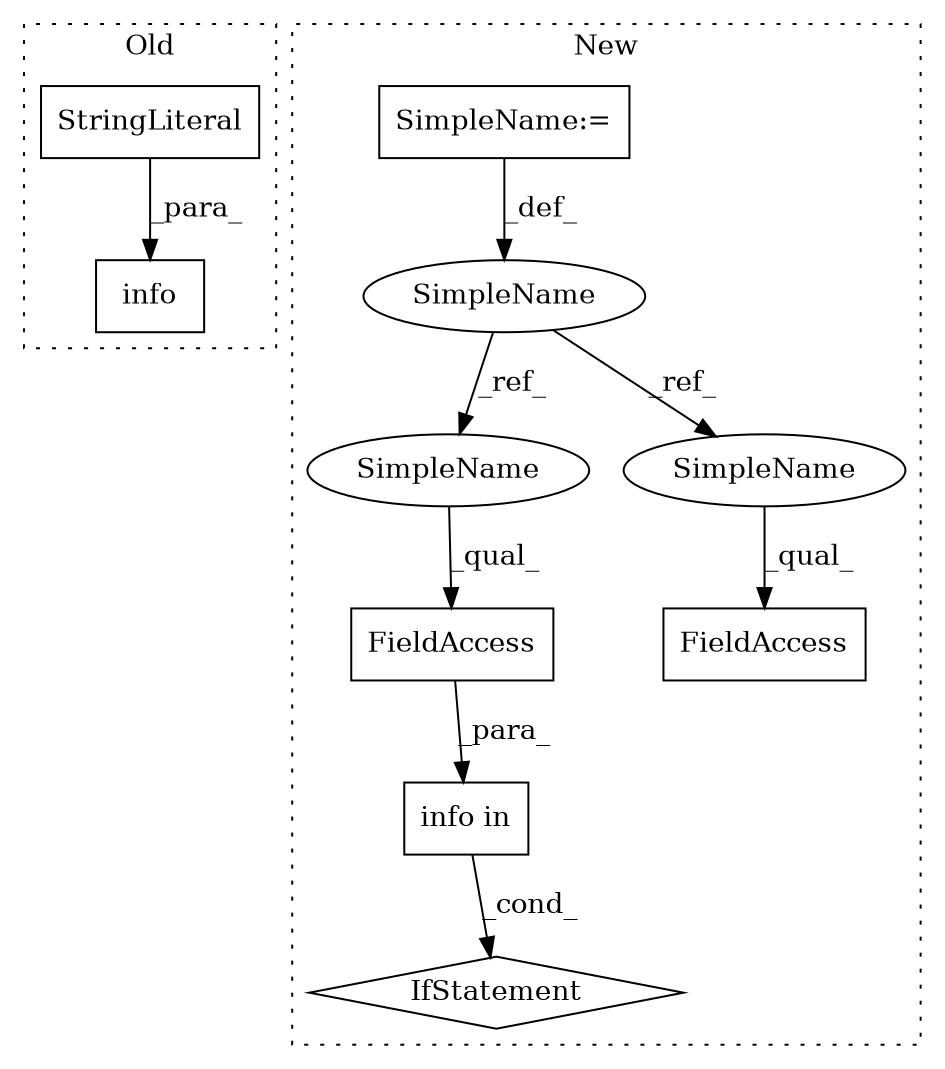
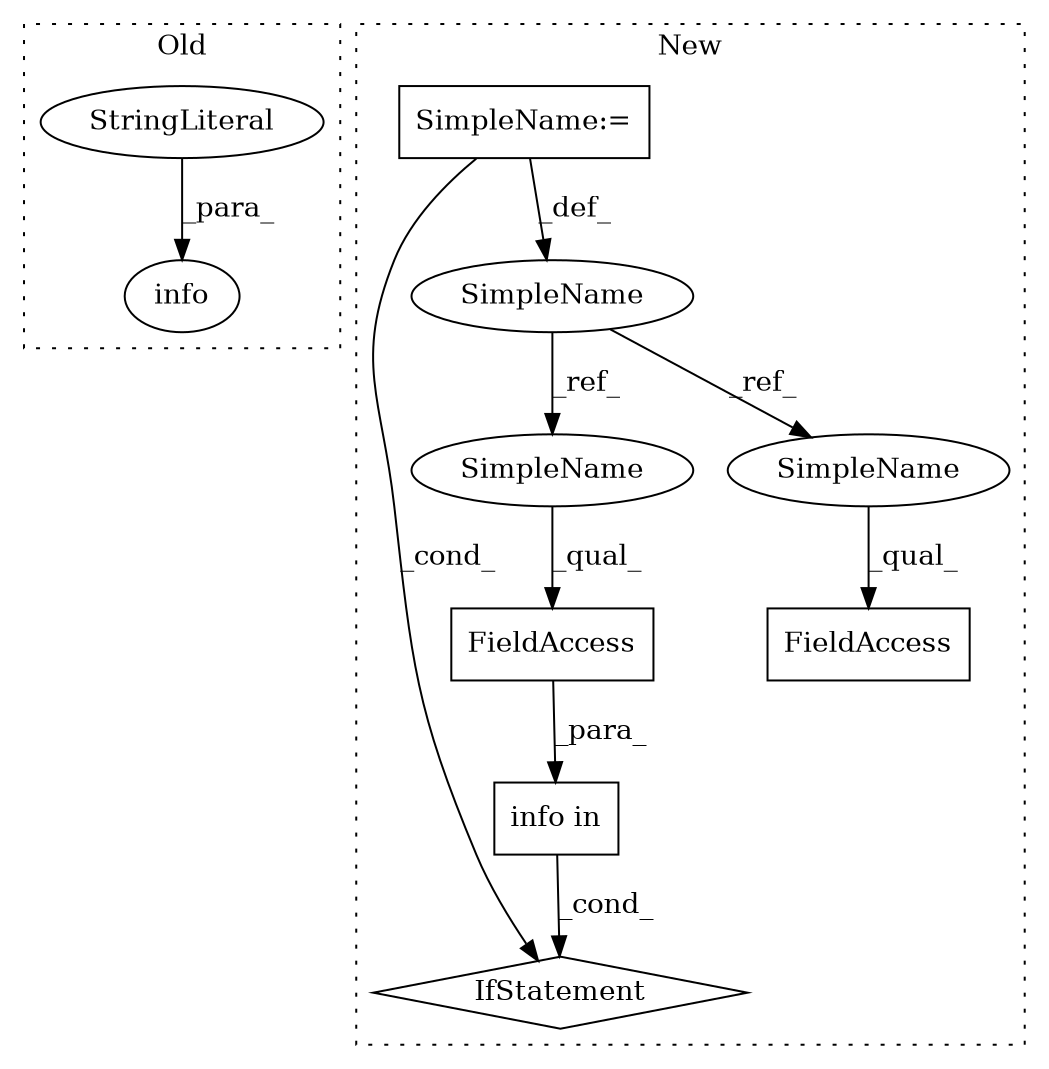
node "StringLiteral": shape box -> ellipse
node "info": shape box -> ellipse
edge "SimpleName:=" -> "IfStatement": added, label "_cond_"
